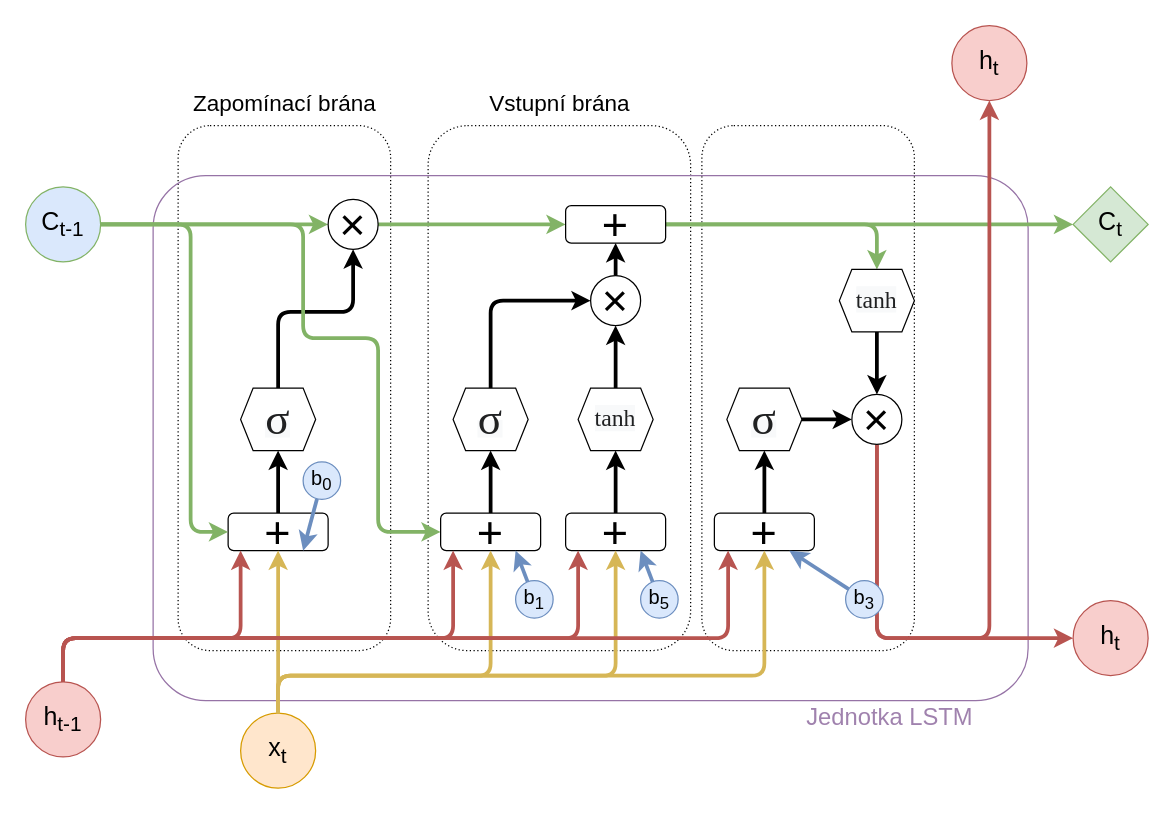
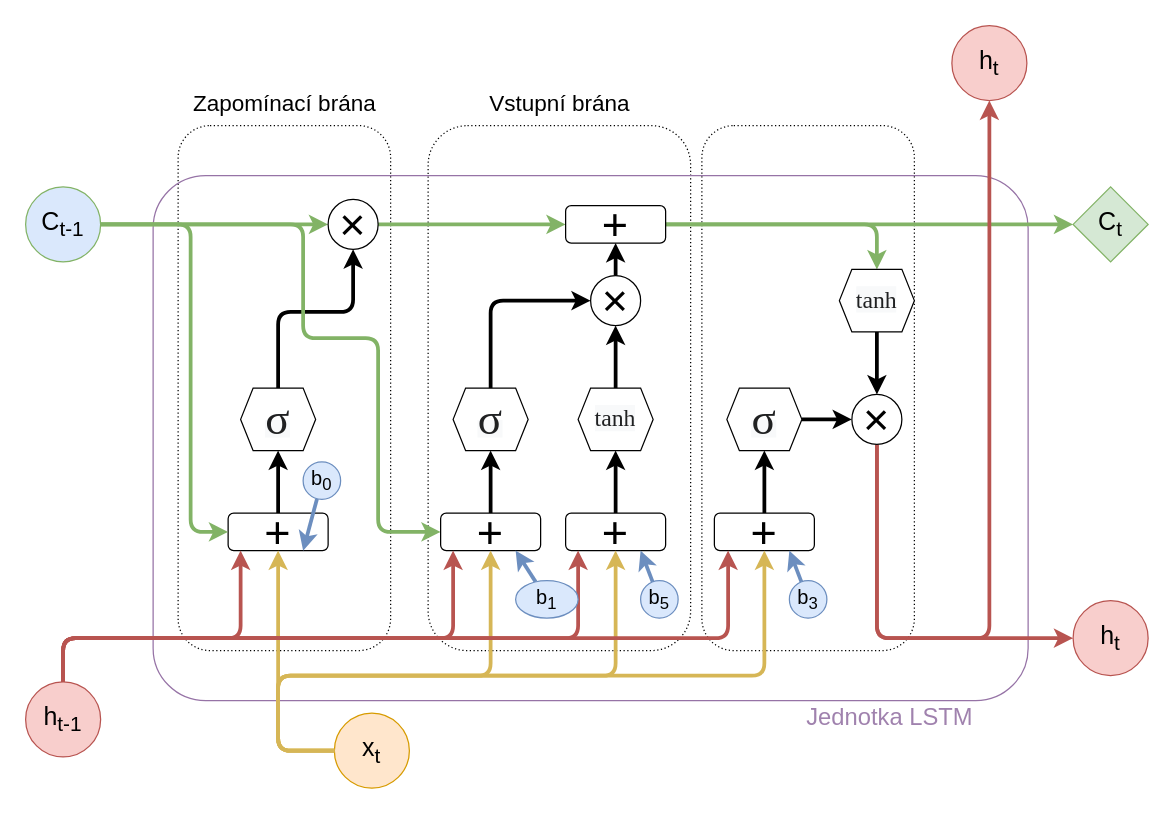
node "b1": size 38x38 -> 63x38
node "b3": moved (864, 599) -> (808, 599)
node "xt": moved (278, 751) -> (372, 751)
